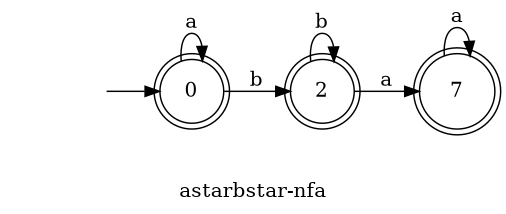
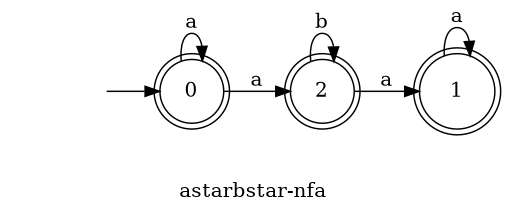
edge "0" -> "2": label "b" -> "a"
node "7": label "7" -> "1"
